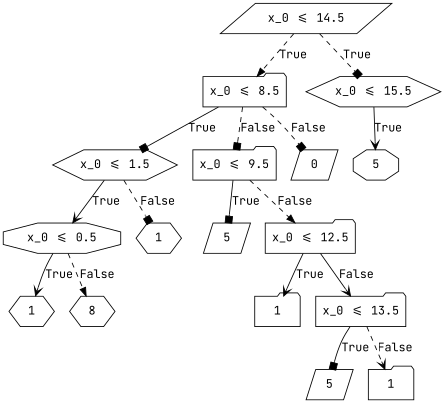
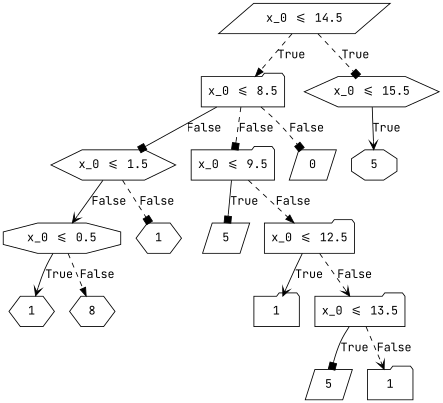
edge "x_0 <= 8.5" -> "x_0 <= 1.5": label "True" -> "False"
edge "x_0 <= 1.5" -> "x_0 <= 0.5": label "True" -> "False"
edge "x_0 <= 12.5" -> "x_0 <= 13.5": style solid -> dashed
